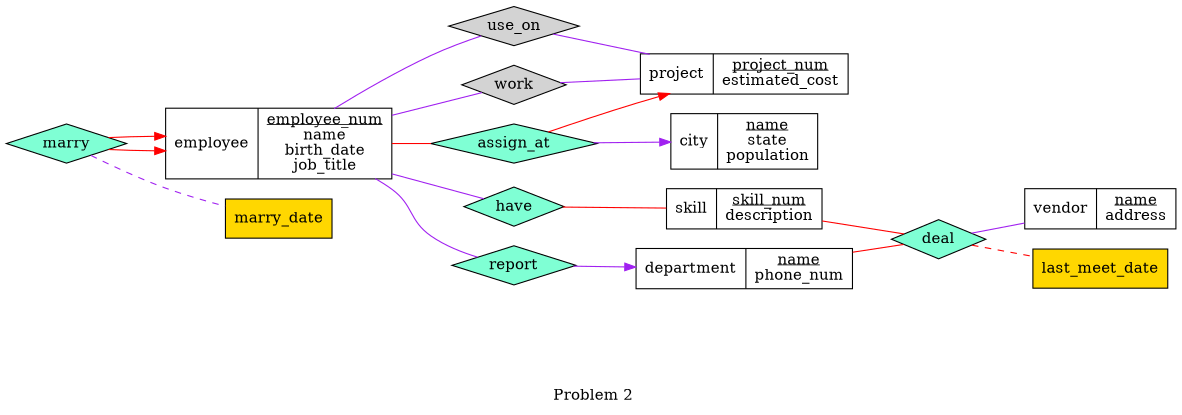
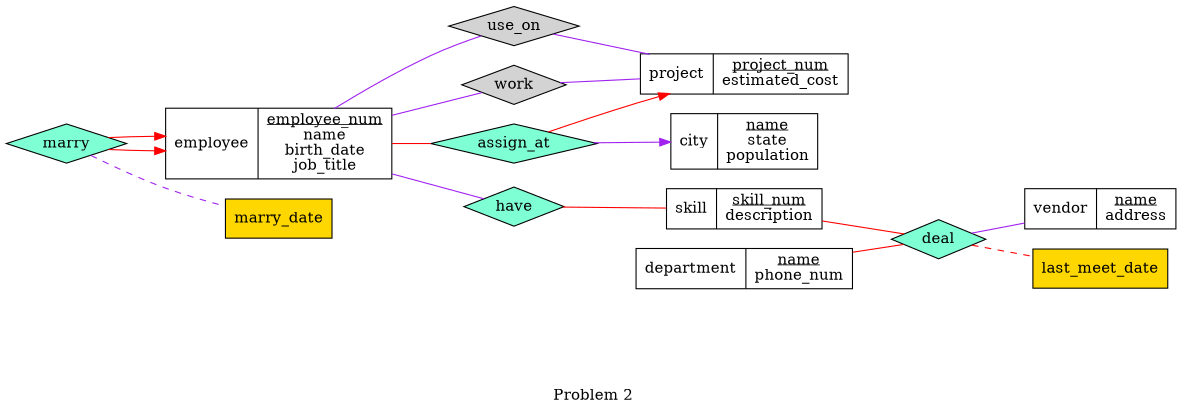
node "report": removed
